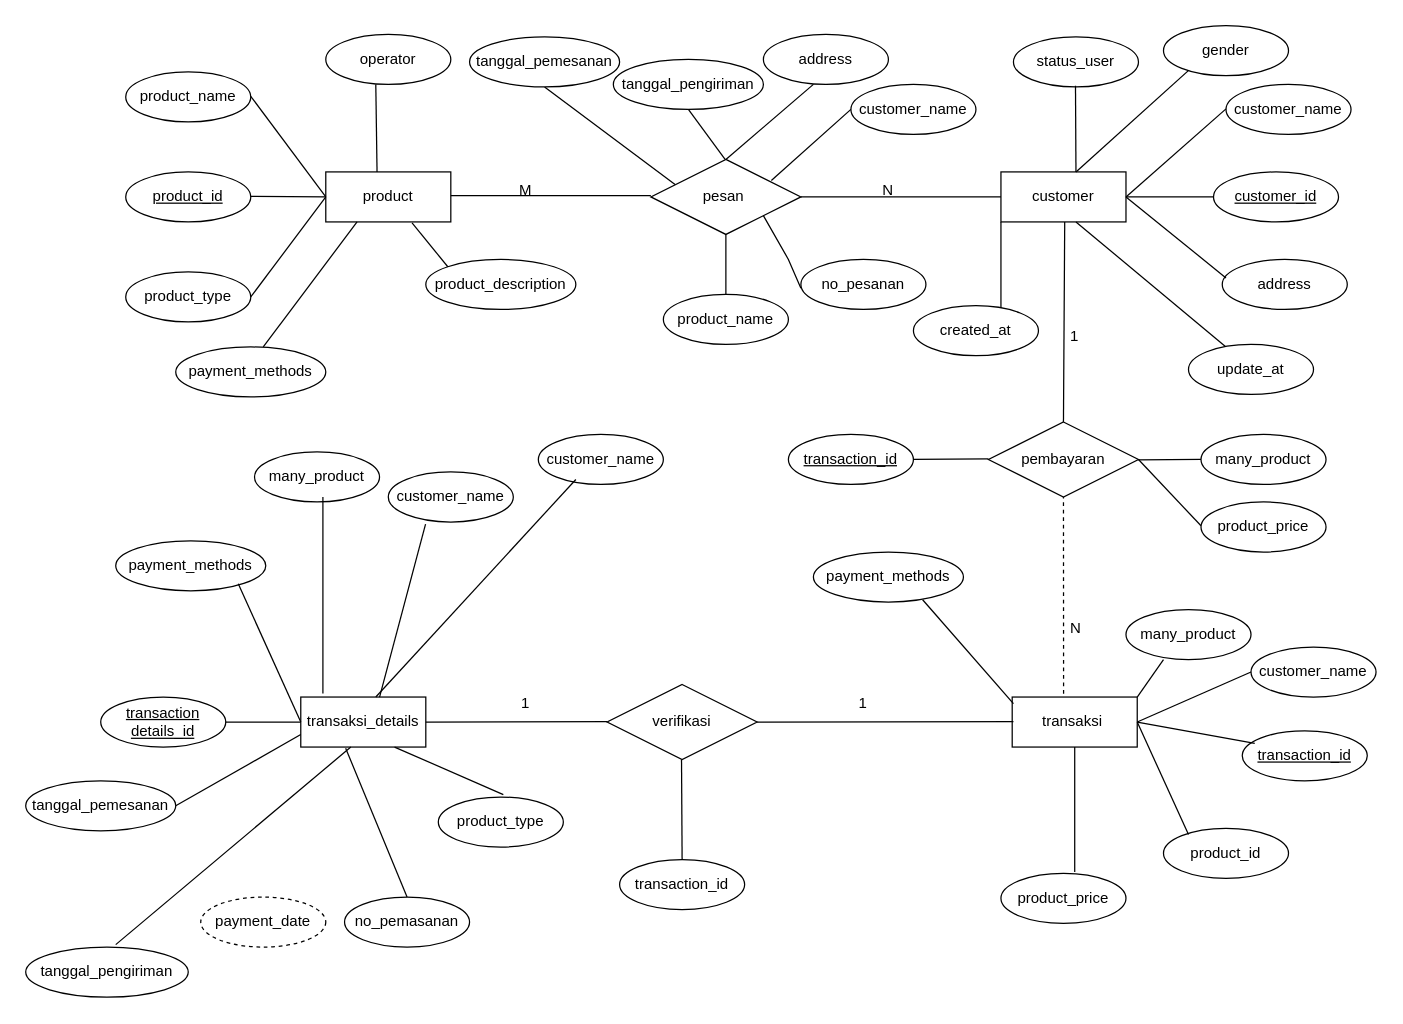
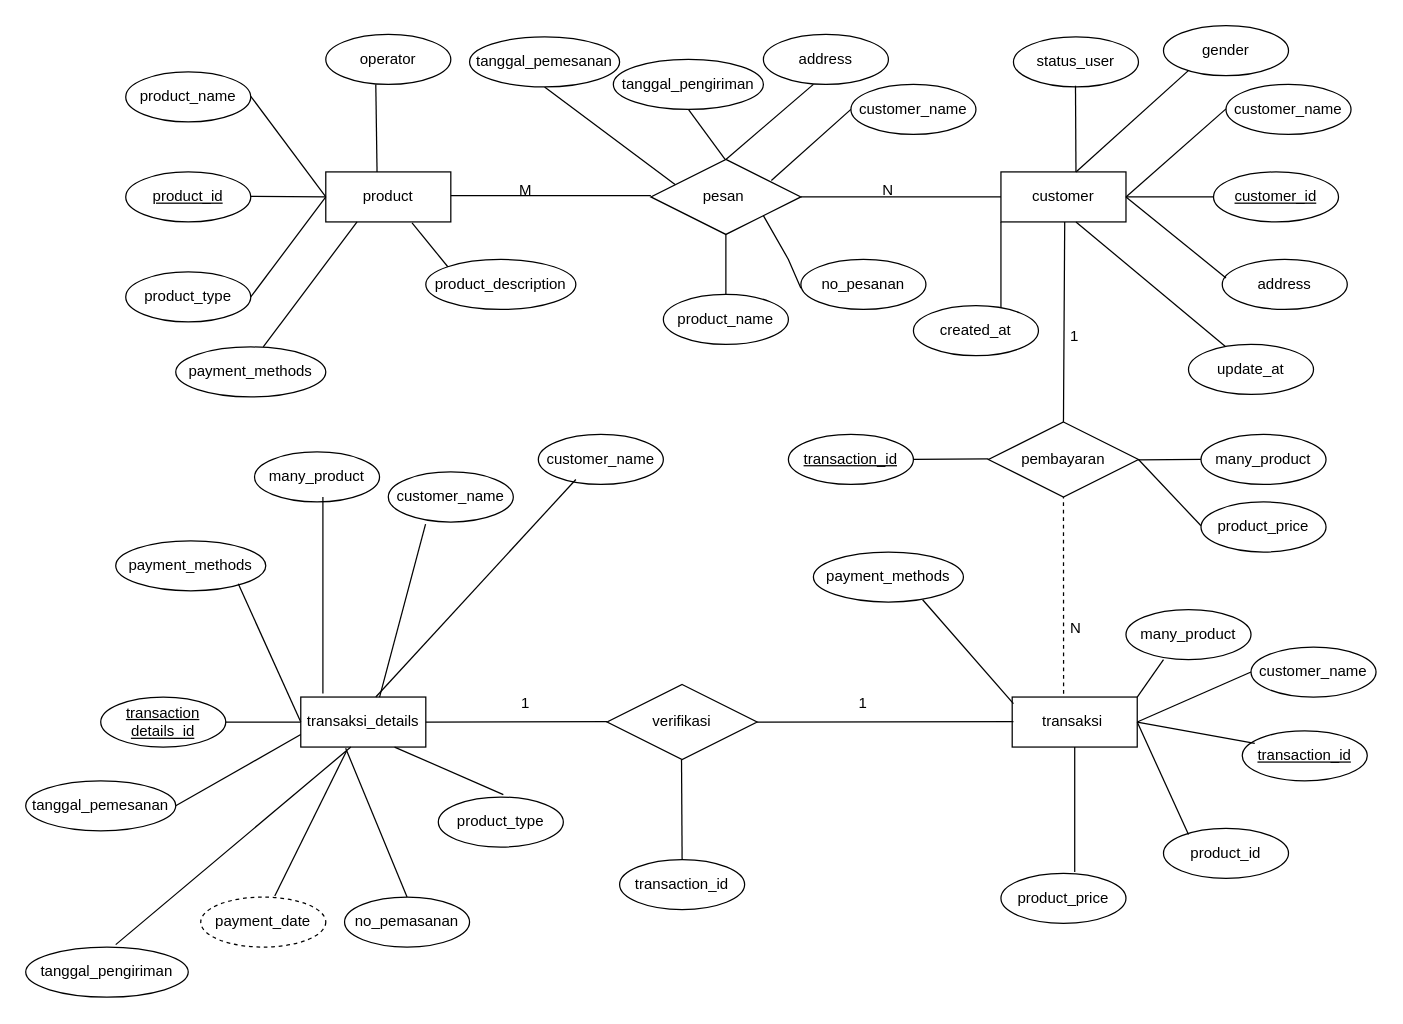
edge "transaksi_details" -- "payment_date": added
